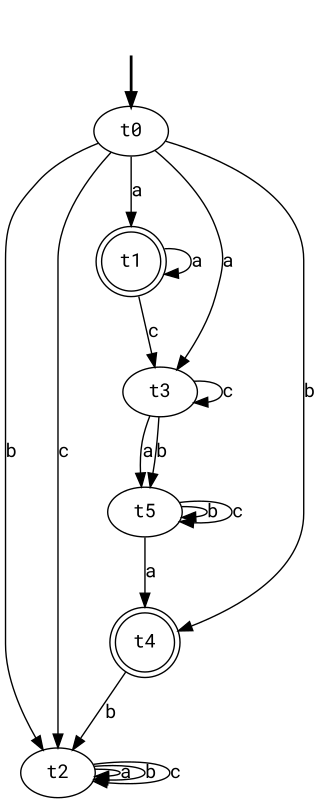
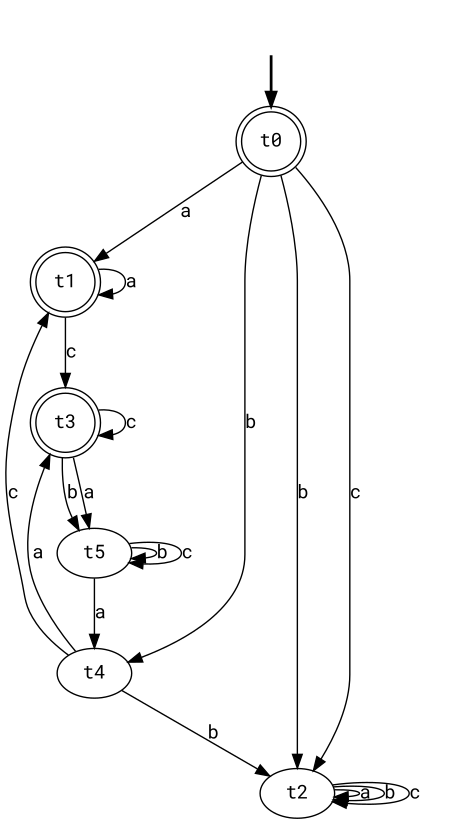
node "t0": shape ellipse -> doublecircle
edge "t0" -> "t3": now "t4" -> "t3"
node "t3": shape ellipse -> doublecircle
edge "t4" -> "t1": added, label "c"
node "t4": shape doublecircle -> ellipse
